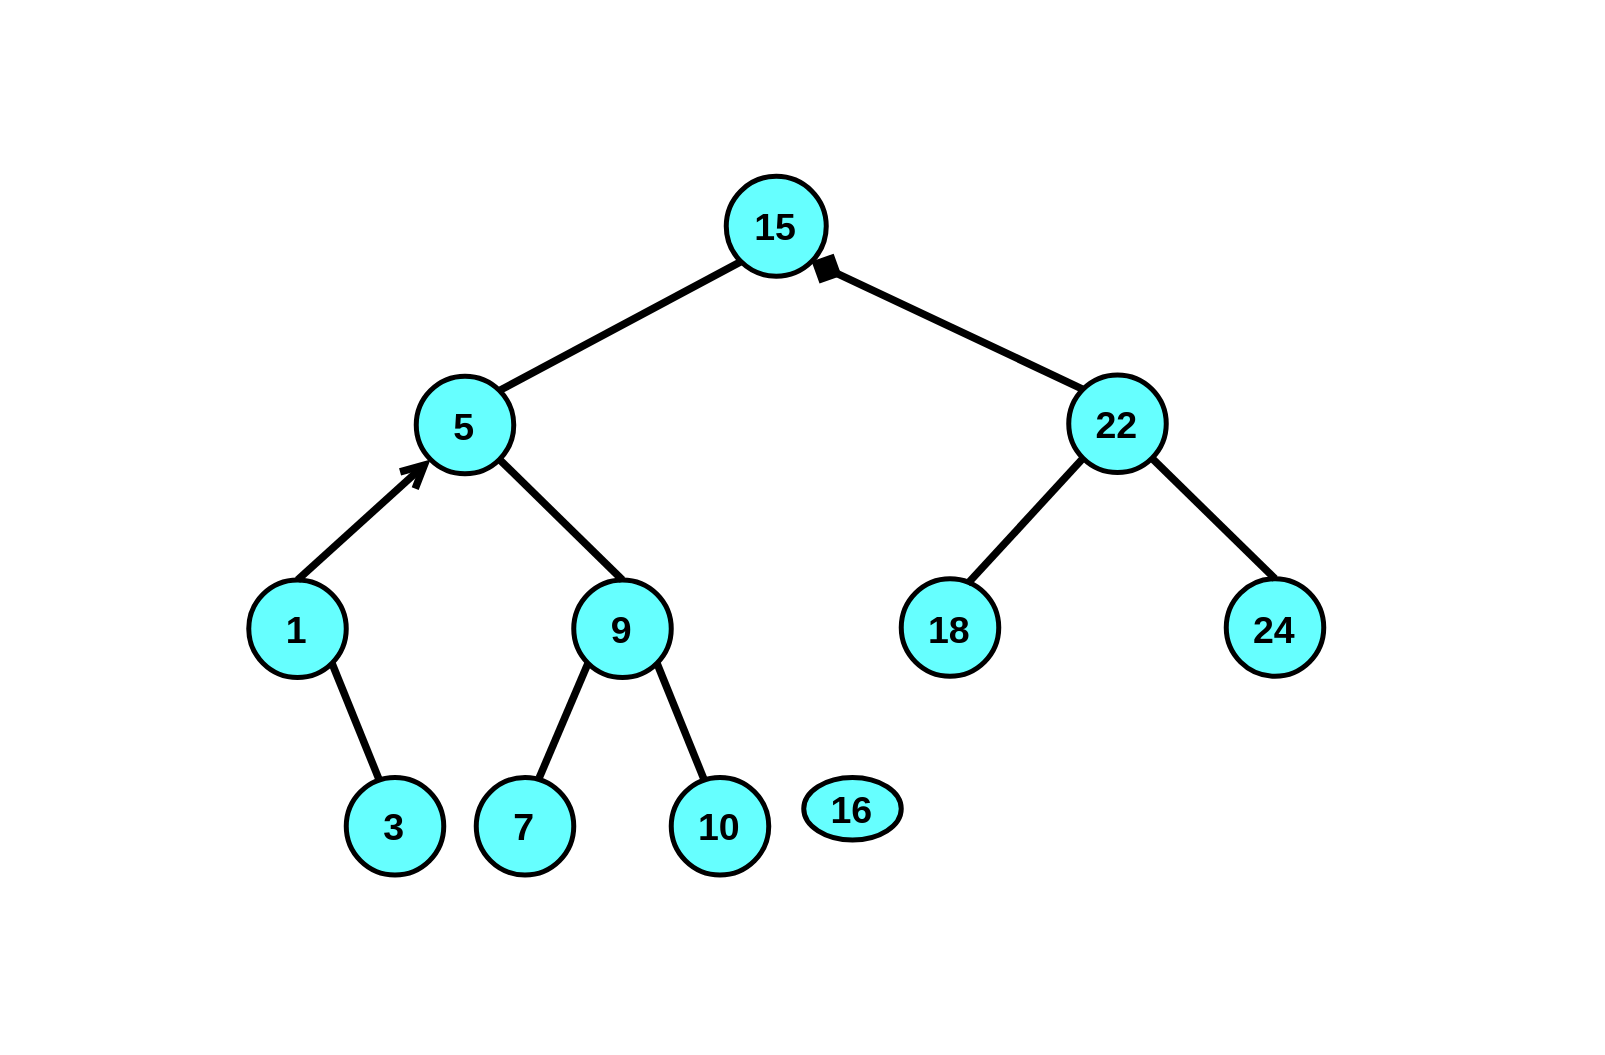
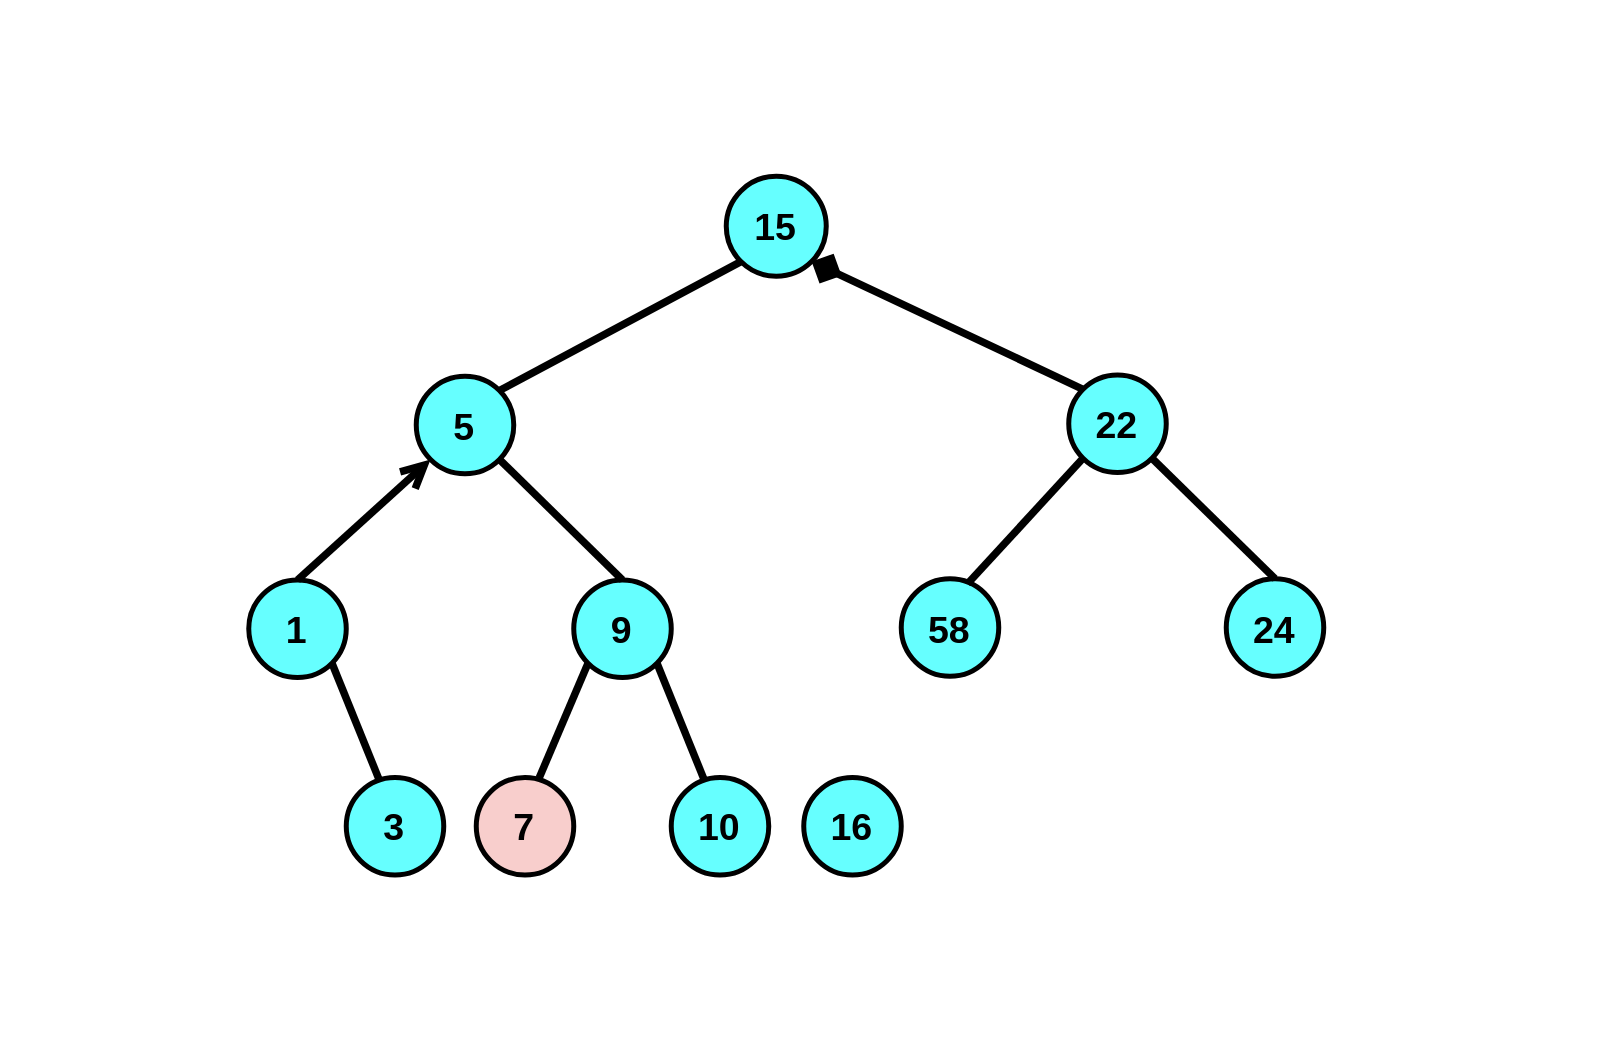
node "18": label "18" -> "58"
node "16": size 98x63 -> 98x98
node "7": fillcolor #66ffff -> #f8cecc
